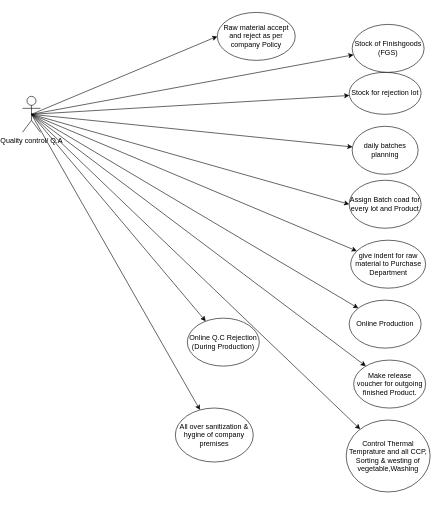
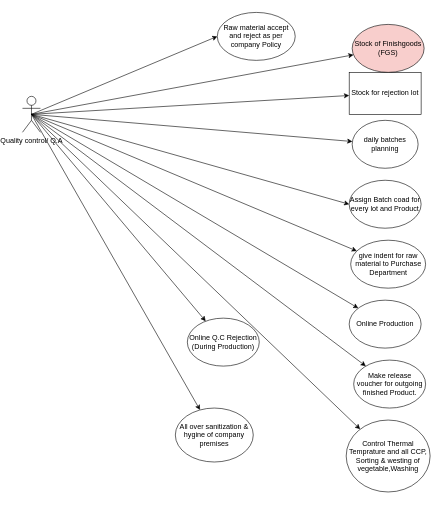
node "Stock of Finishgoods (FGS)": fillcolor #ffffff -> #f8cecc
node "Stock for rejection lot": shape ellipse -> rectangle
node "daily batches planning": moved (386, 150) -> (386, 144)
